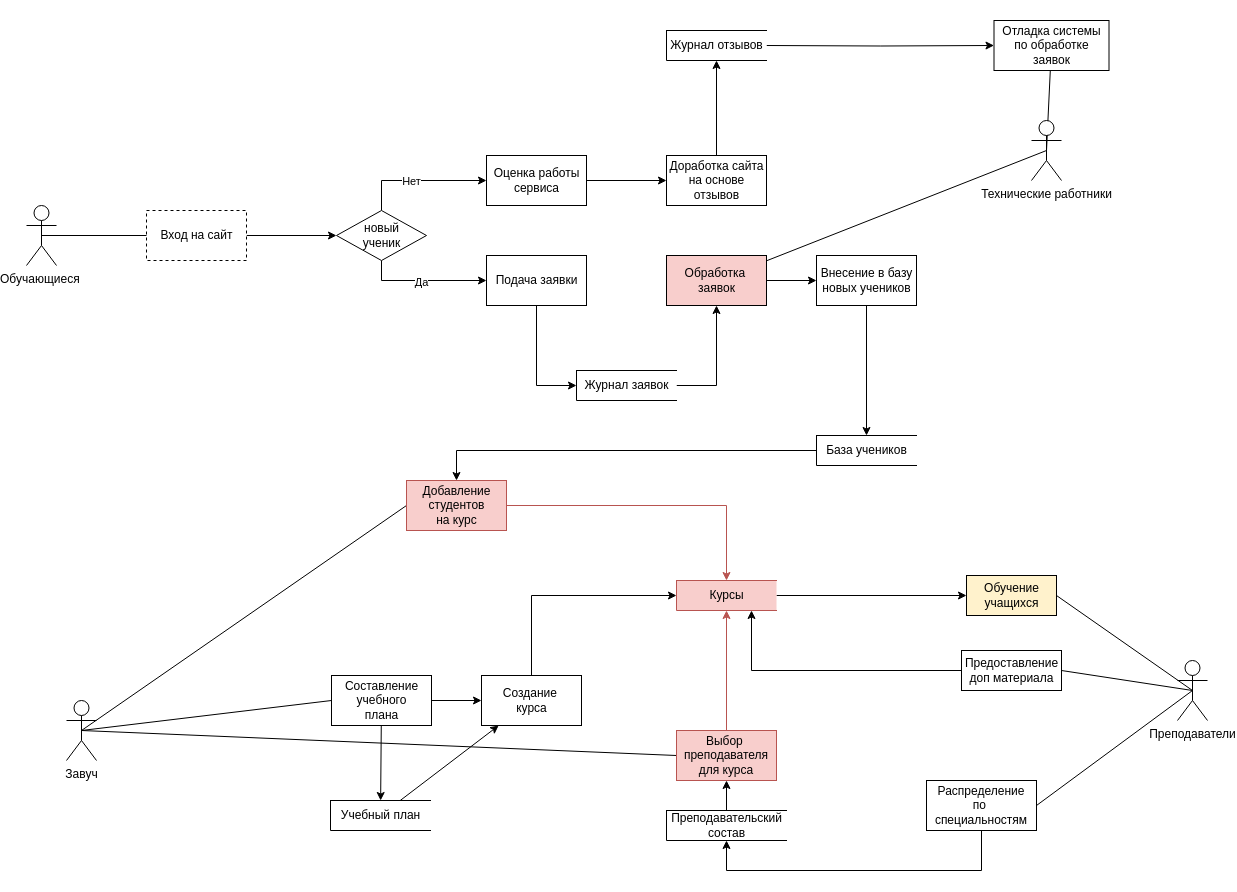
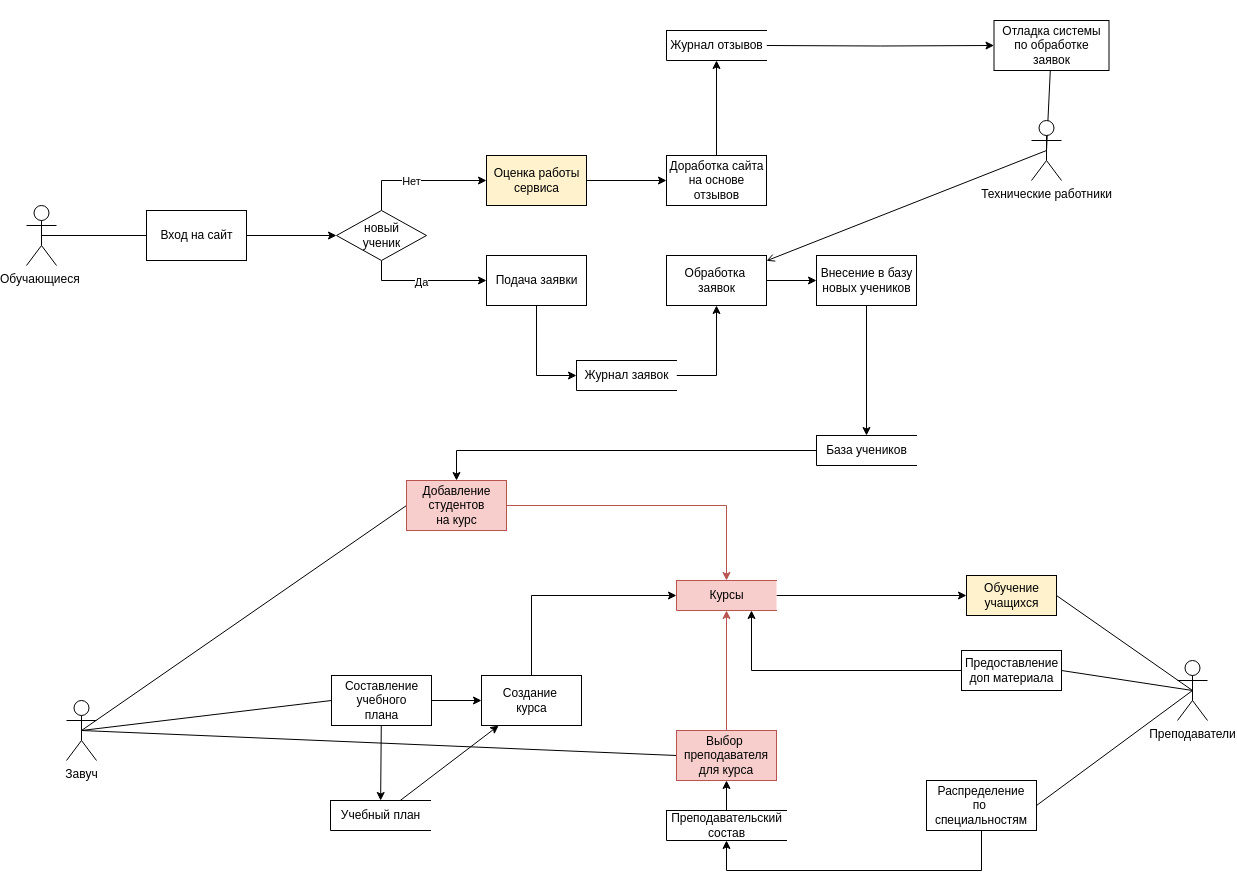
node "Оценка работы сервиса": fillcolor #ffffff -> #fff2cc
node "Вход на сайт": style dashed -> solid
edge "Технические работники" -- "Обработка заявок": arrowhead none -> open
node "Обработка заявок": fillcolor #f8cecc -> #ffffff
node "Журнал заявок": moved (627, 386) -> (627, 376)
